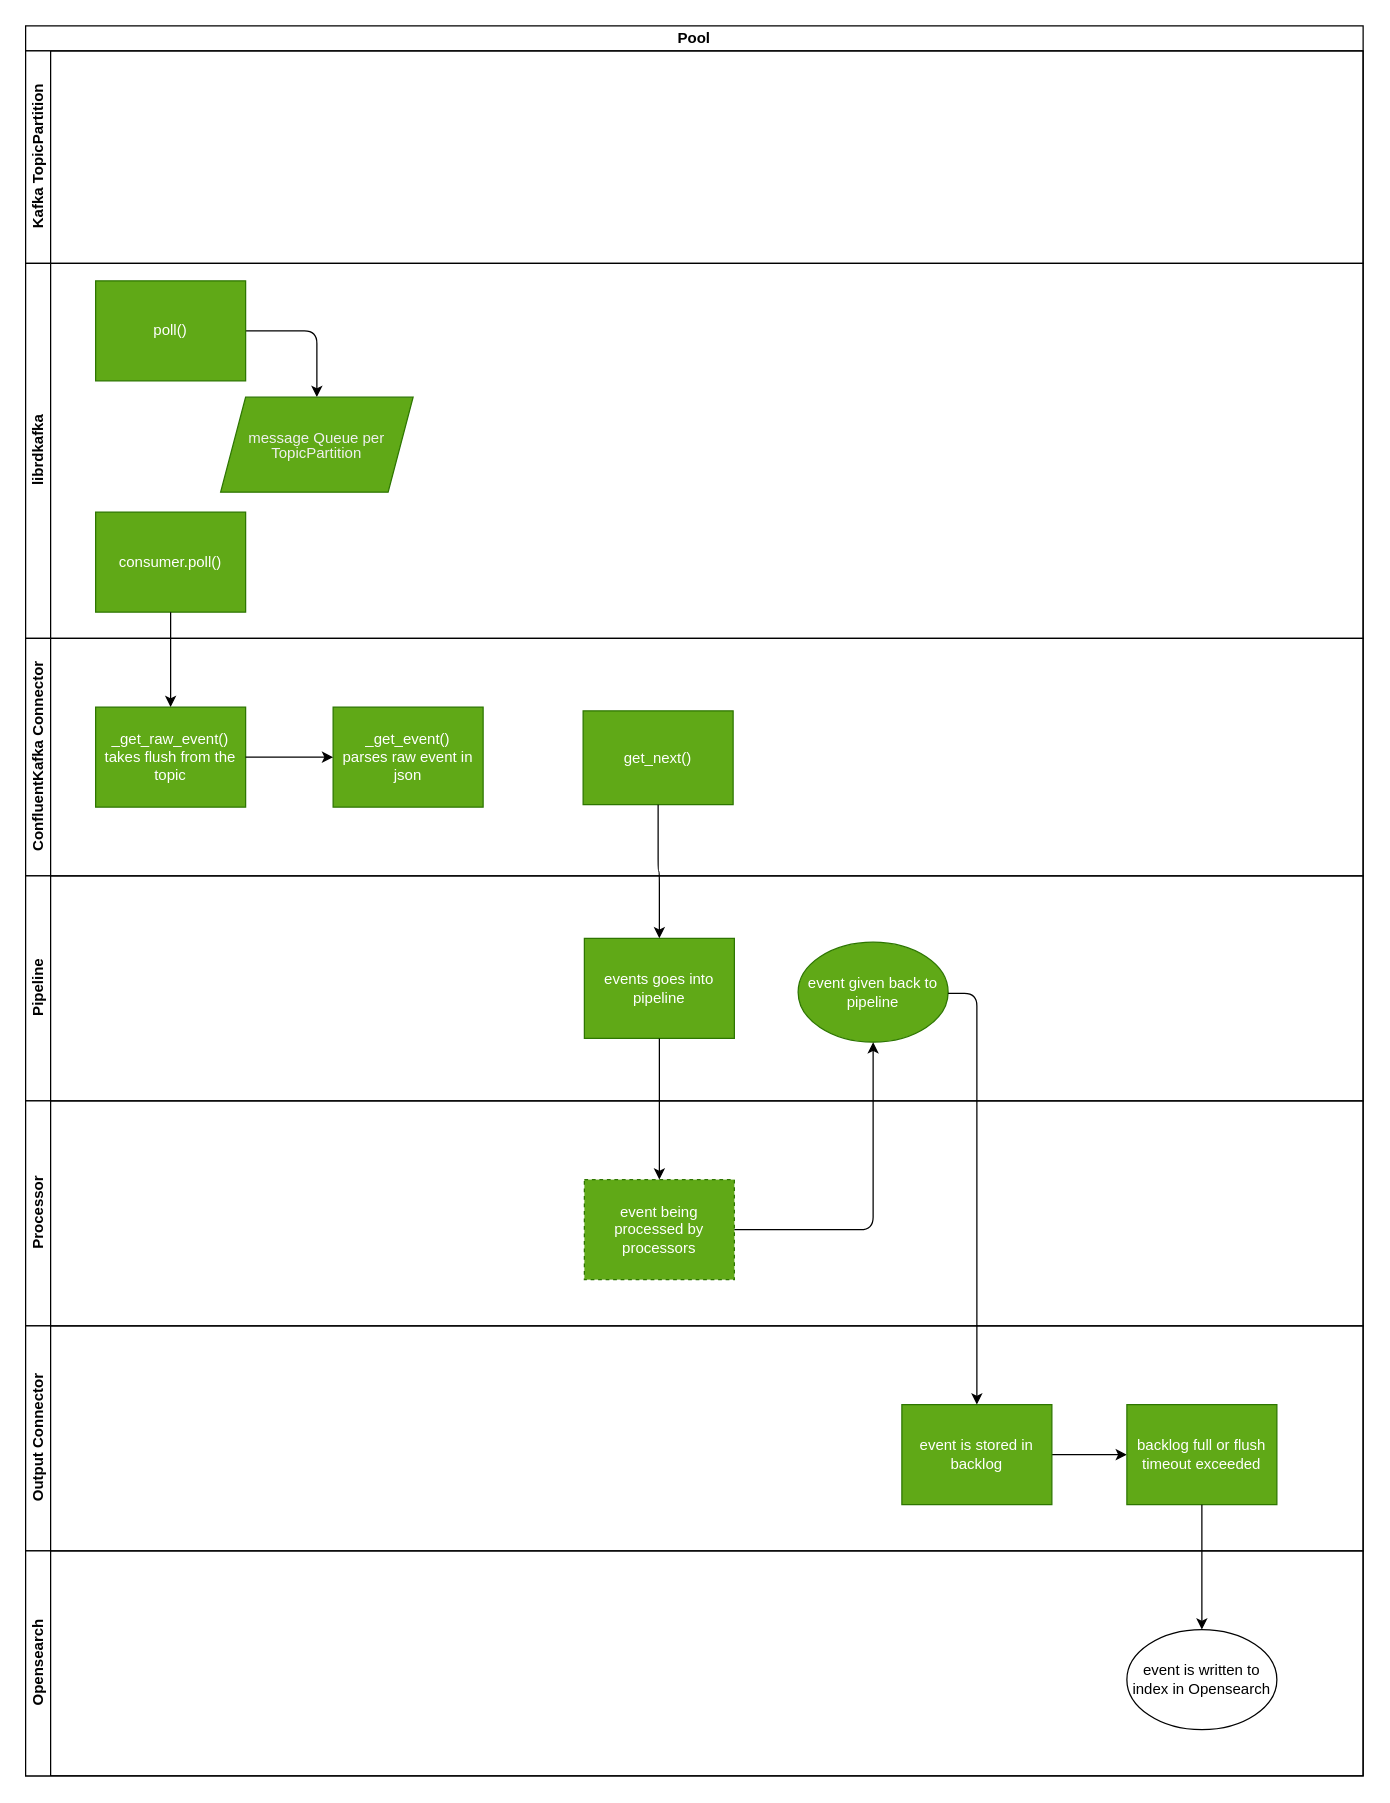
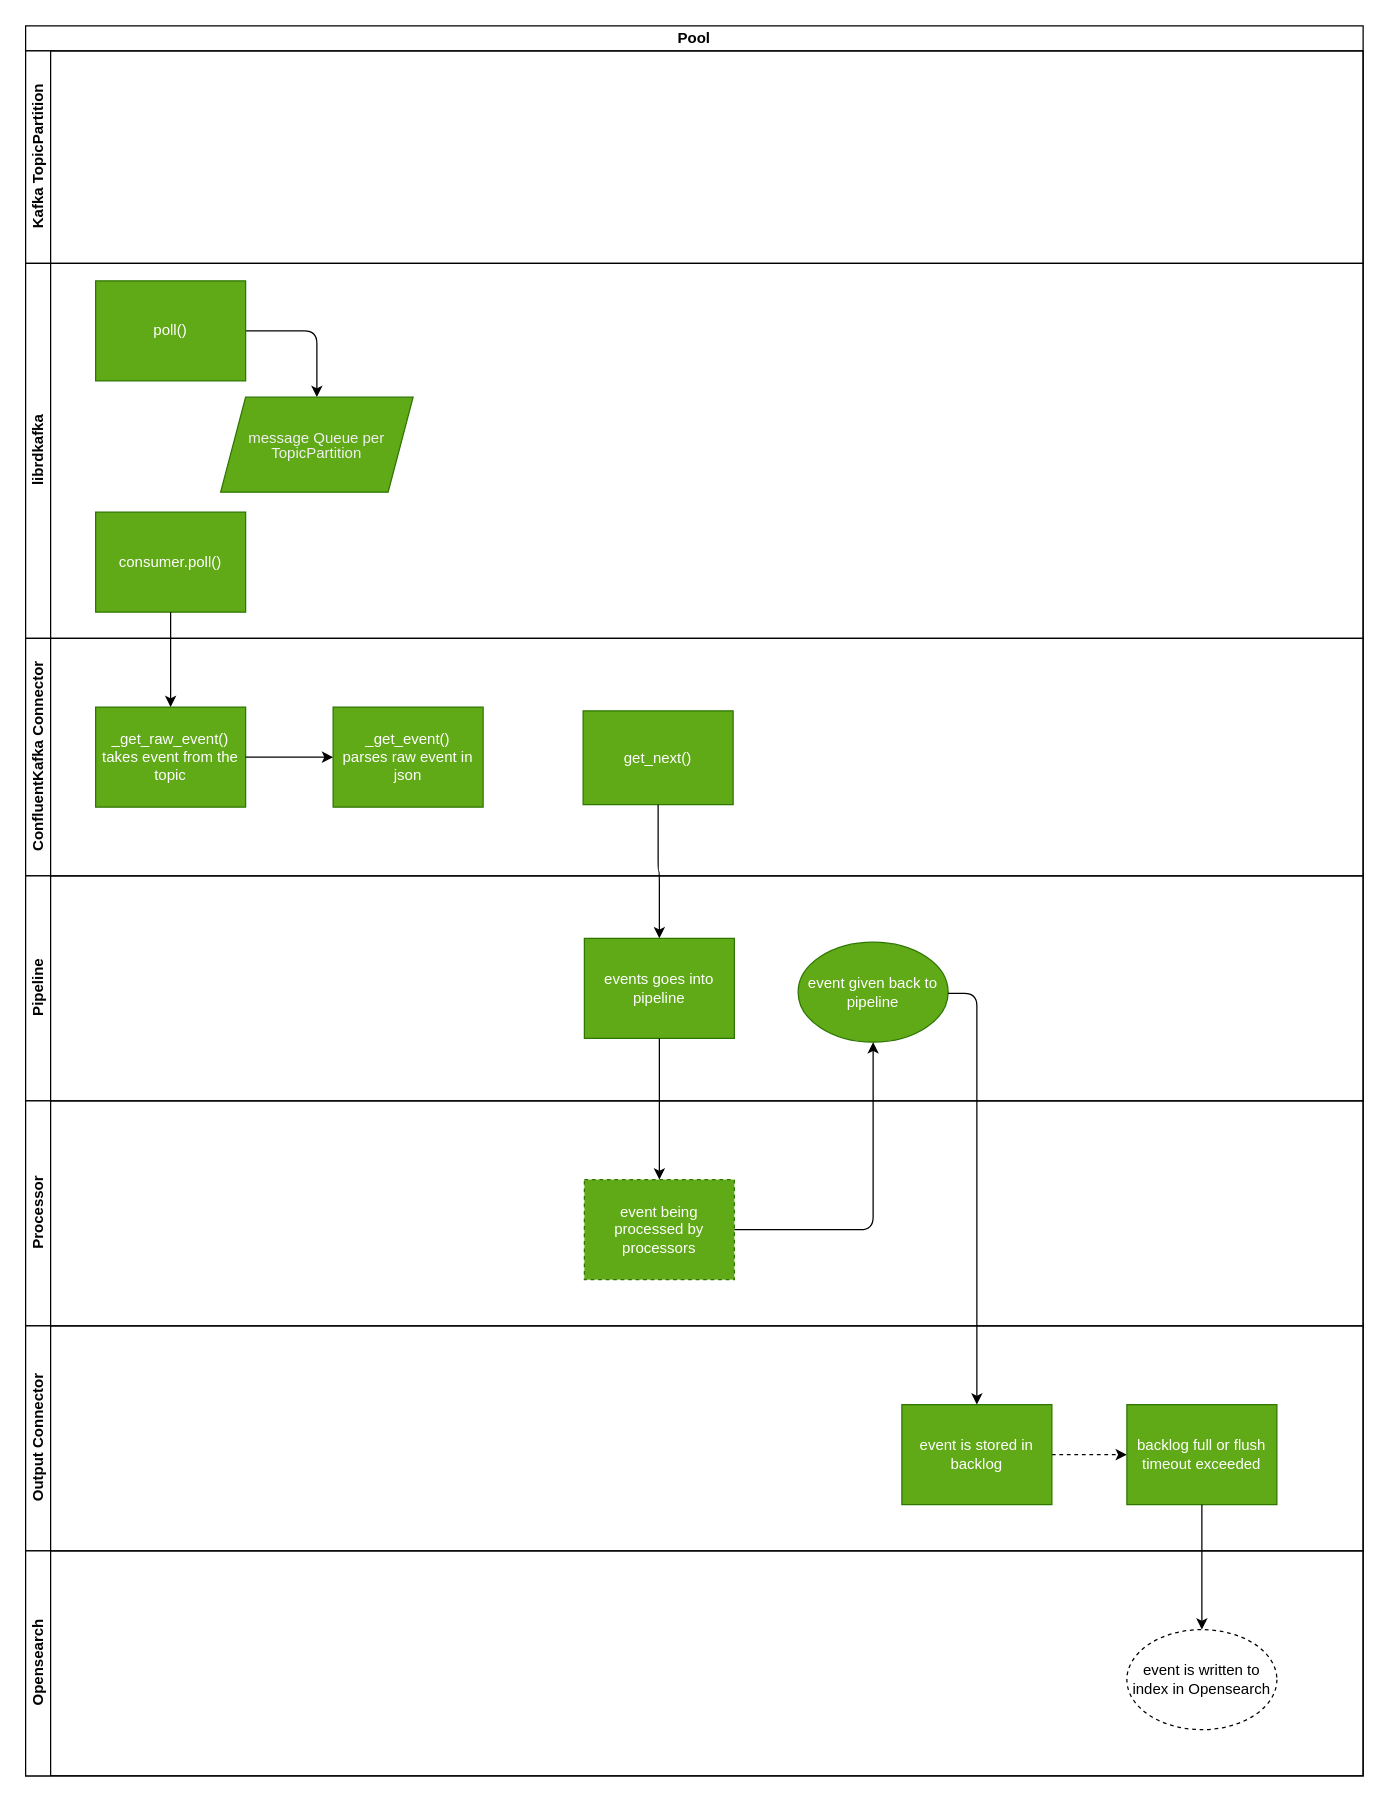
node "_get_raw_event() takes flush from the topic": label "_get_raw_event() takes flush from the topic" -> "_get_raw_event() takes event from the topic"
edge "event is stored in backlog" -> "backlog full or flush timeout exceeded": style solid -> dashed
node "event is written to index in Opensearch": style solid -> dashed
